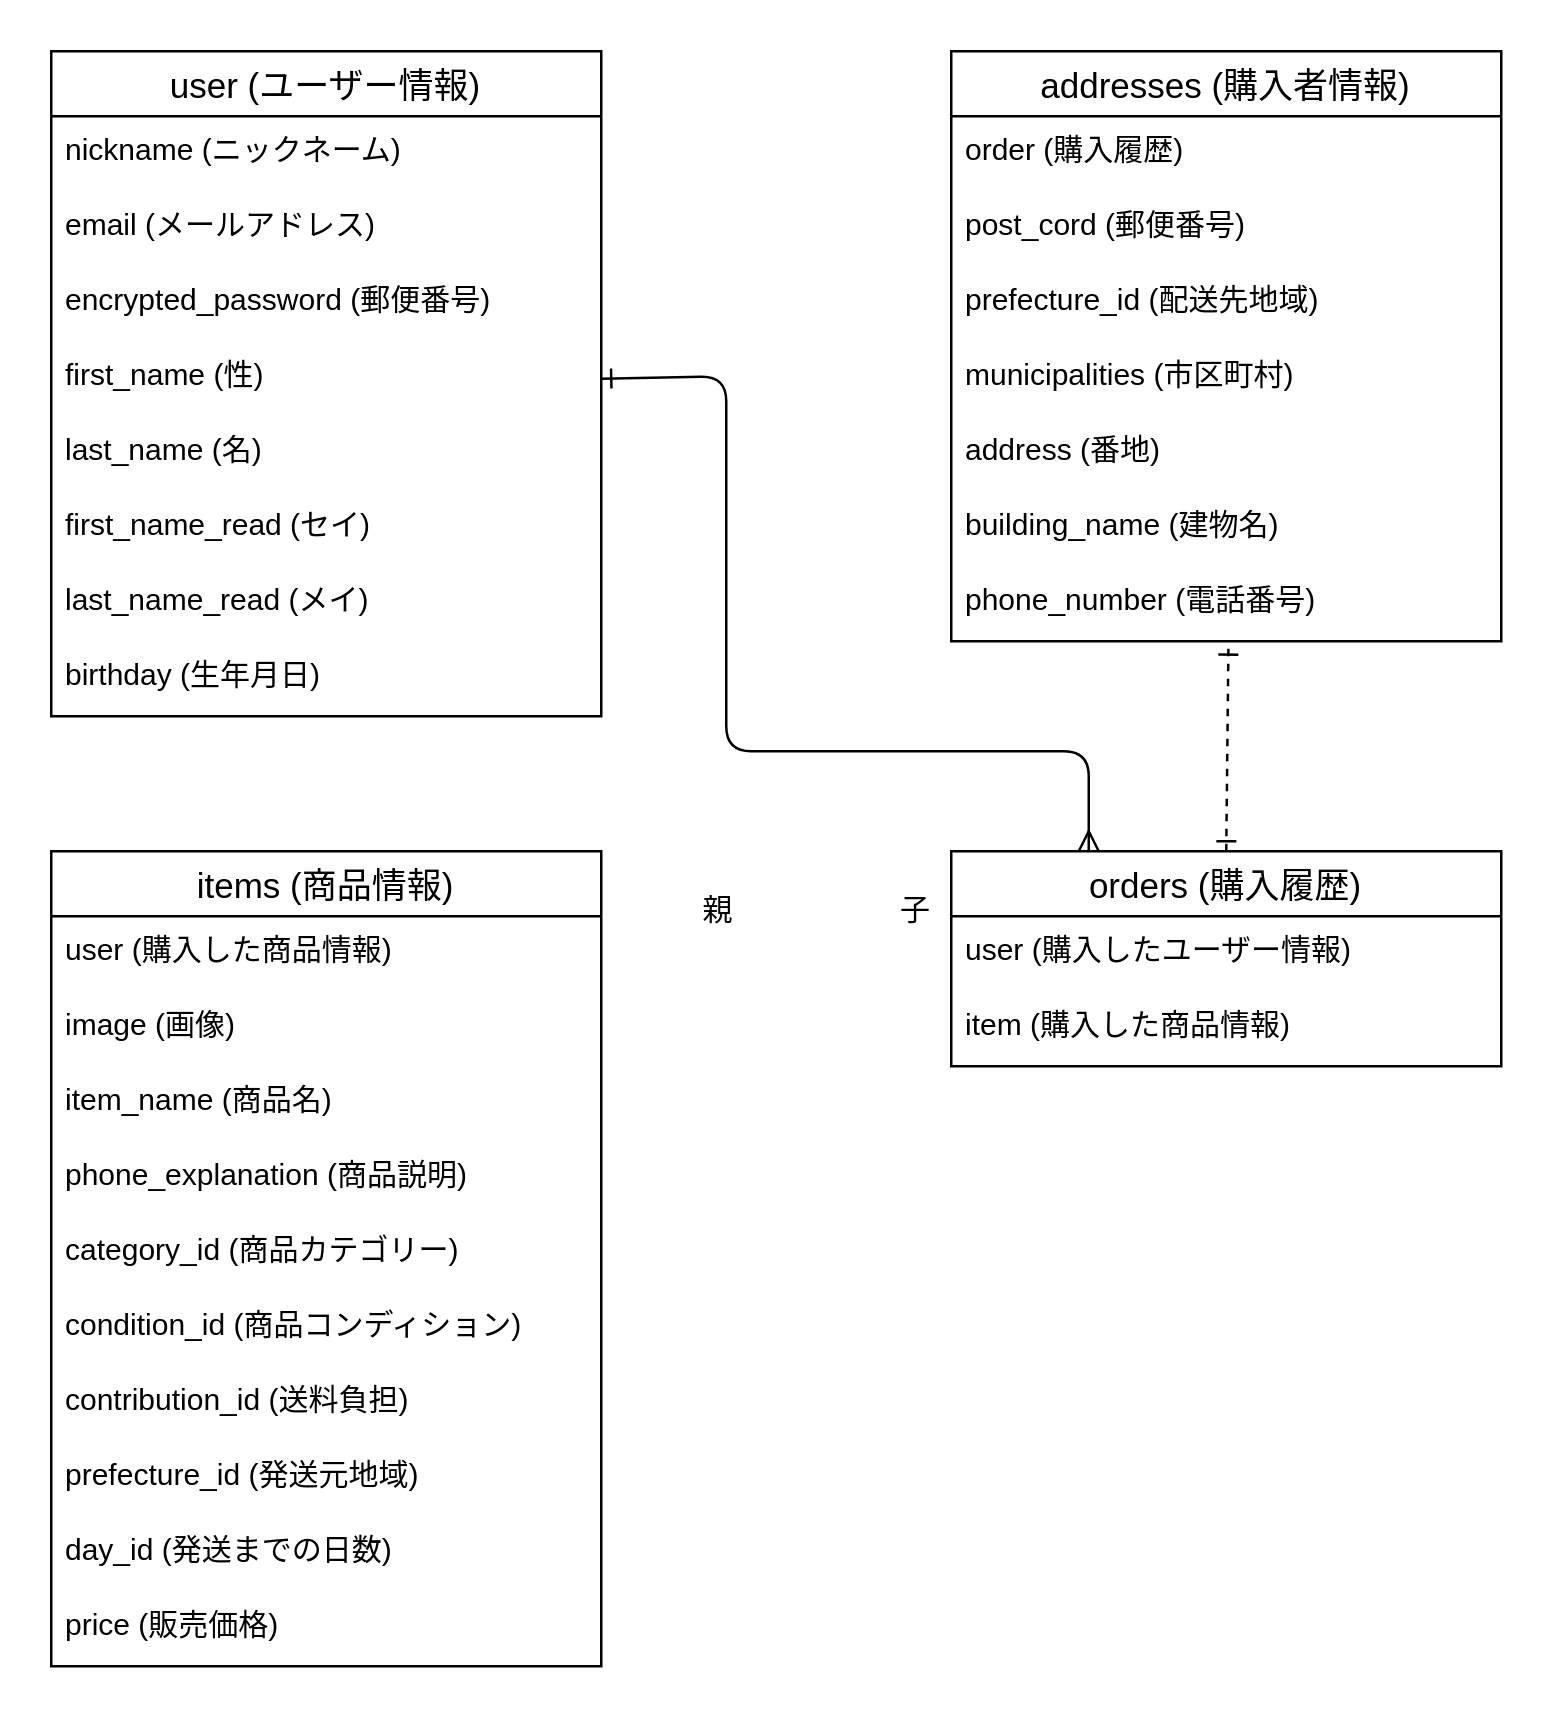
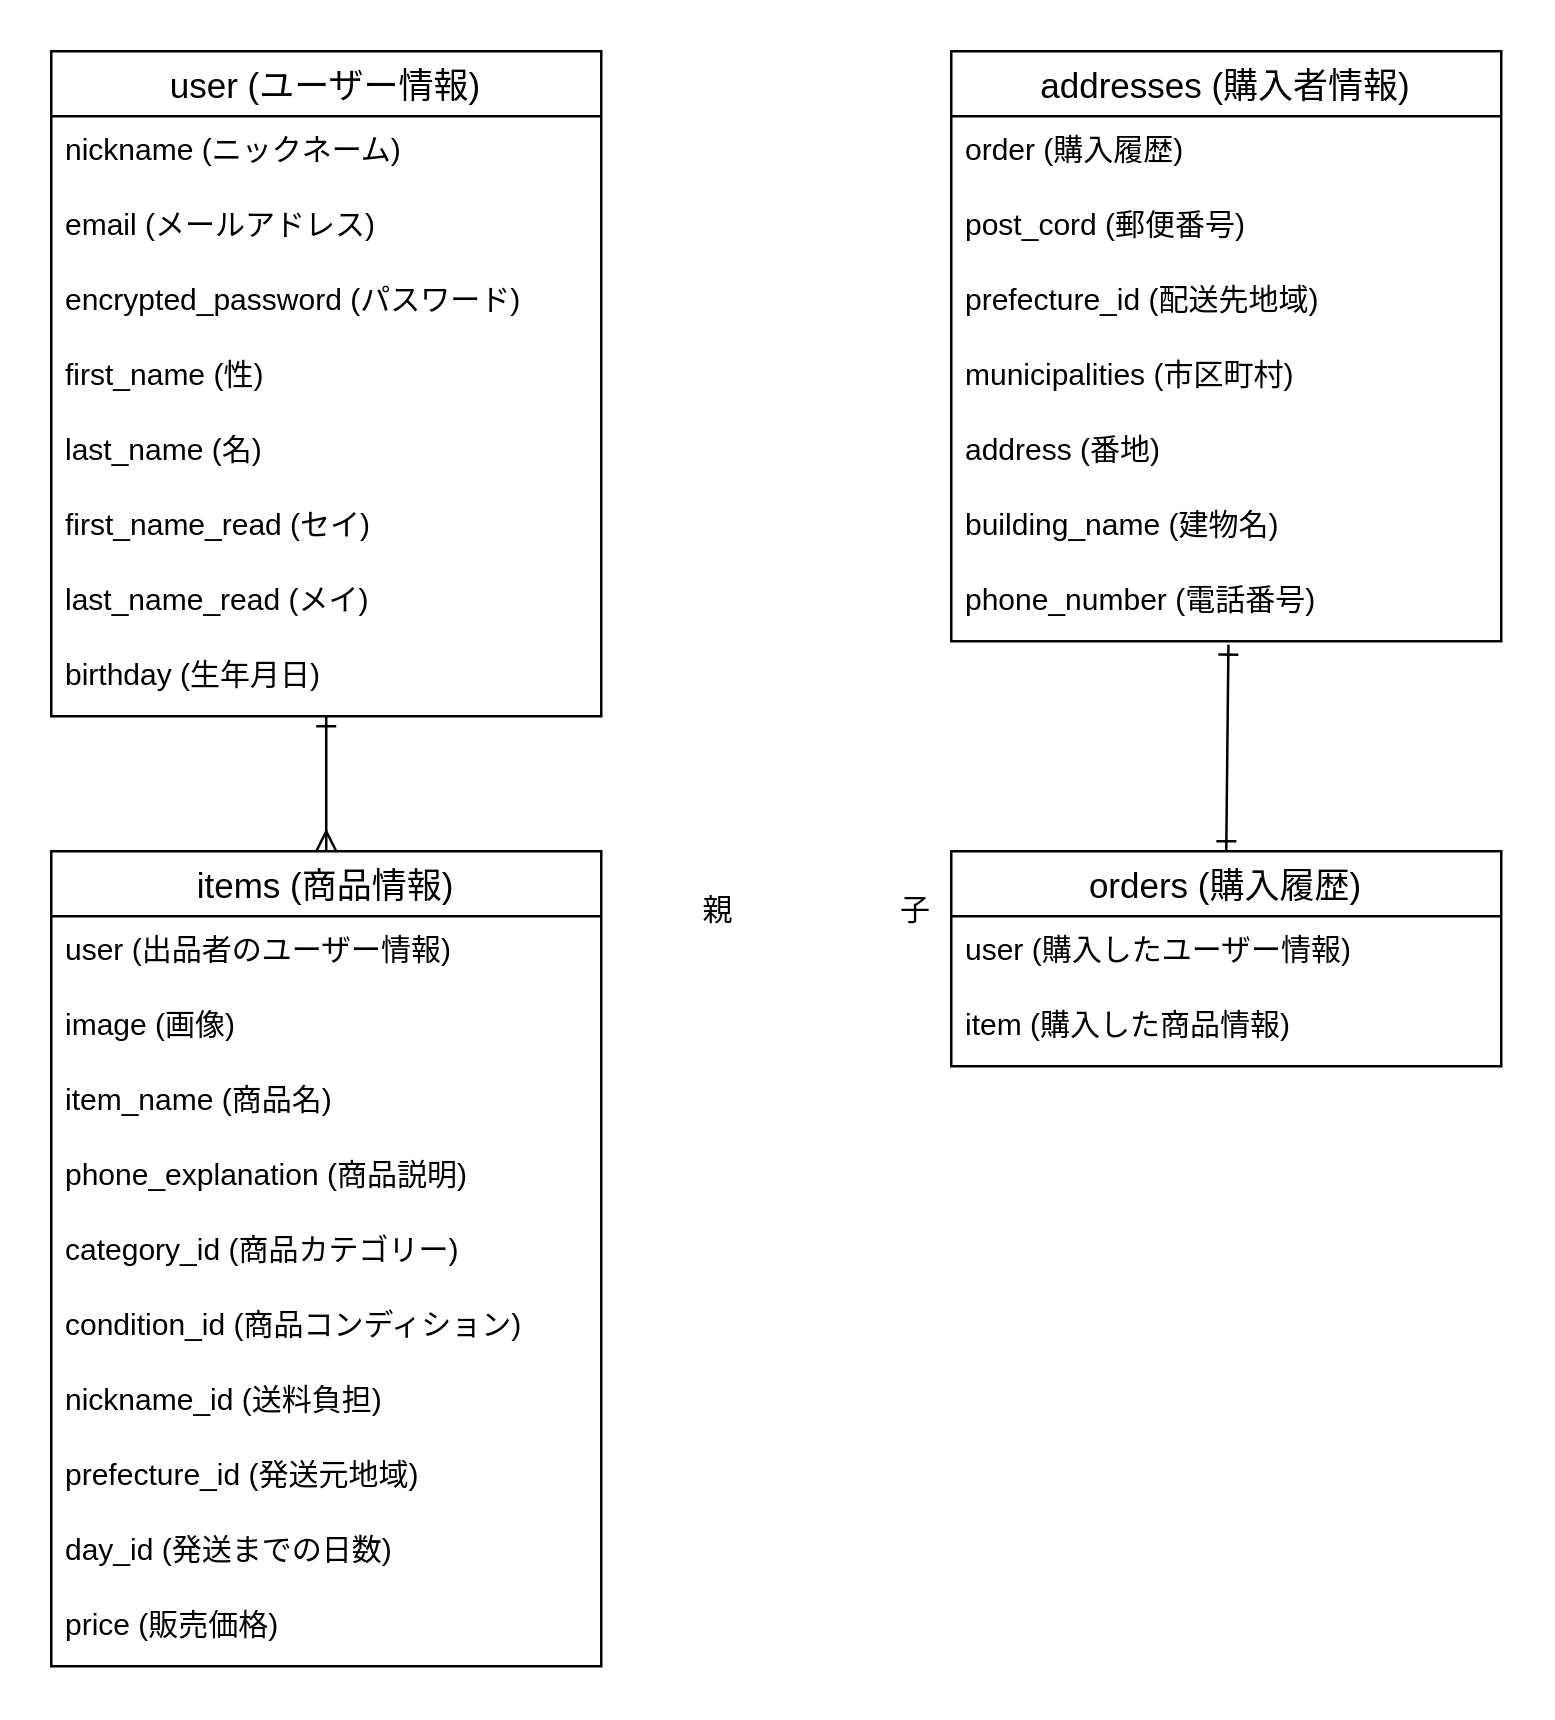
node "encrypted_password (郵便番号)": label "encrypted_password (郵便番号)" -> "encrypted_password (パスワード)"
edge "first_name (性)" -- "orders (購入履歴)": removed
edge "phone_number (電話番号)" -- "orders (購入履歴)": style dashed -> solid
edge "user (ユーザー情報)" -- "items (商品情報)": added
node "user (購入した商品情報)": label "user (購入した商品情報)" -> "user (出品者のユーザー情報)"
node "contribution_id (送料負担)": label "contribution_id (送料負担)" -> "nickname_id (送料負担)"
